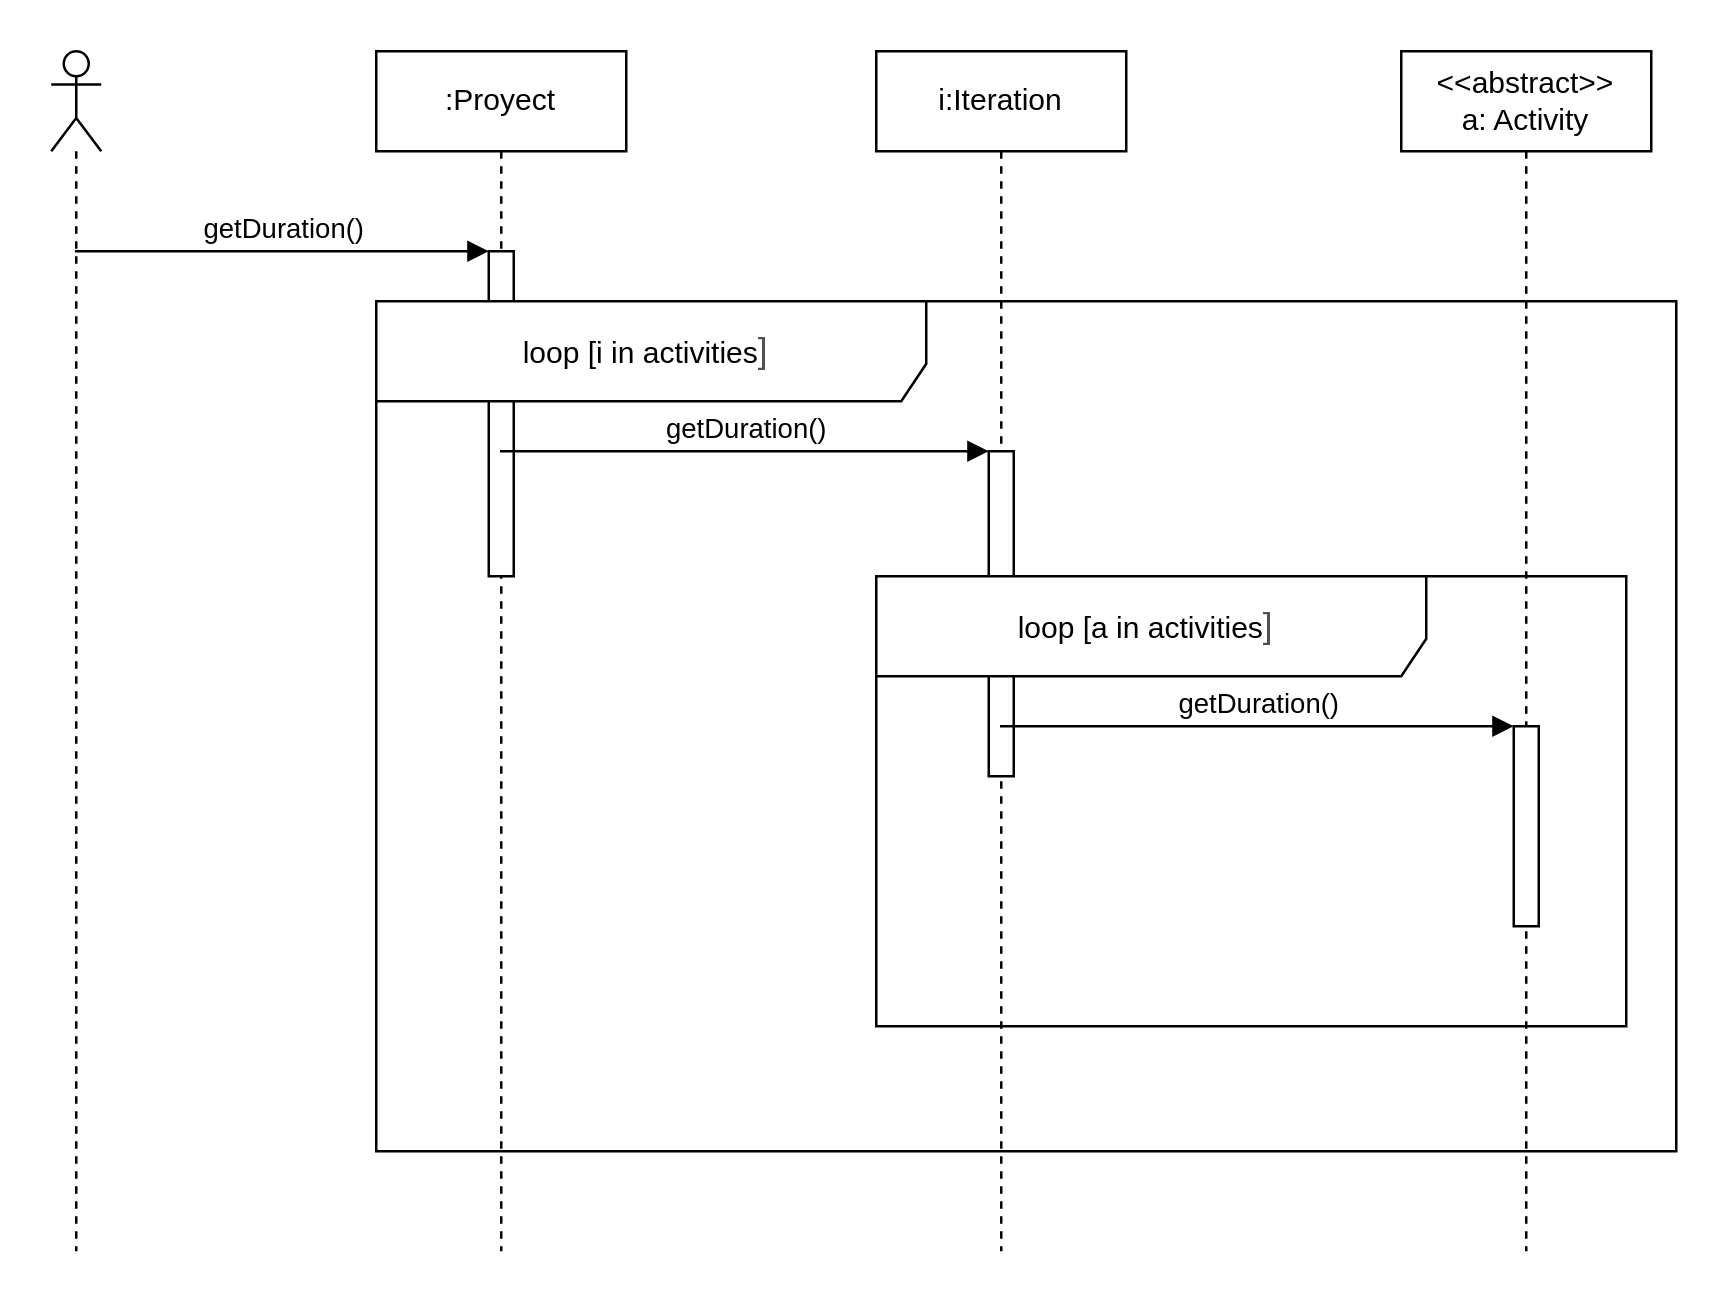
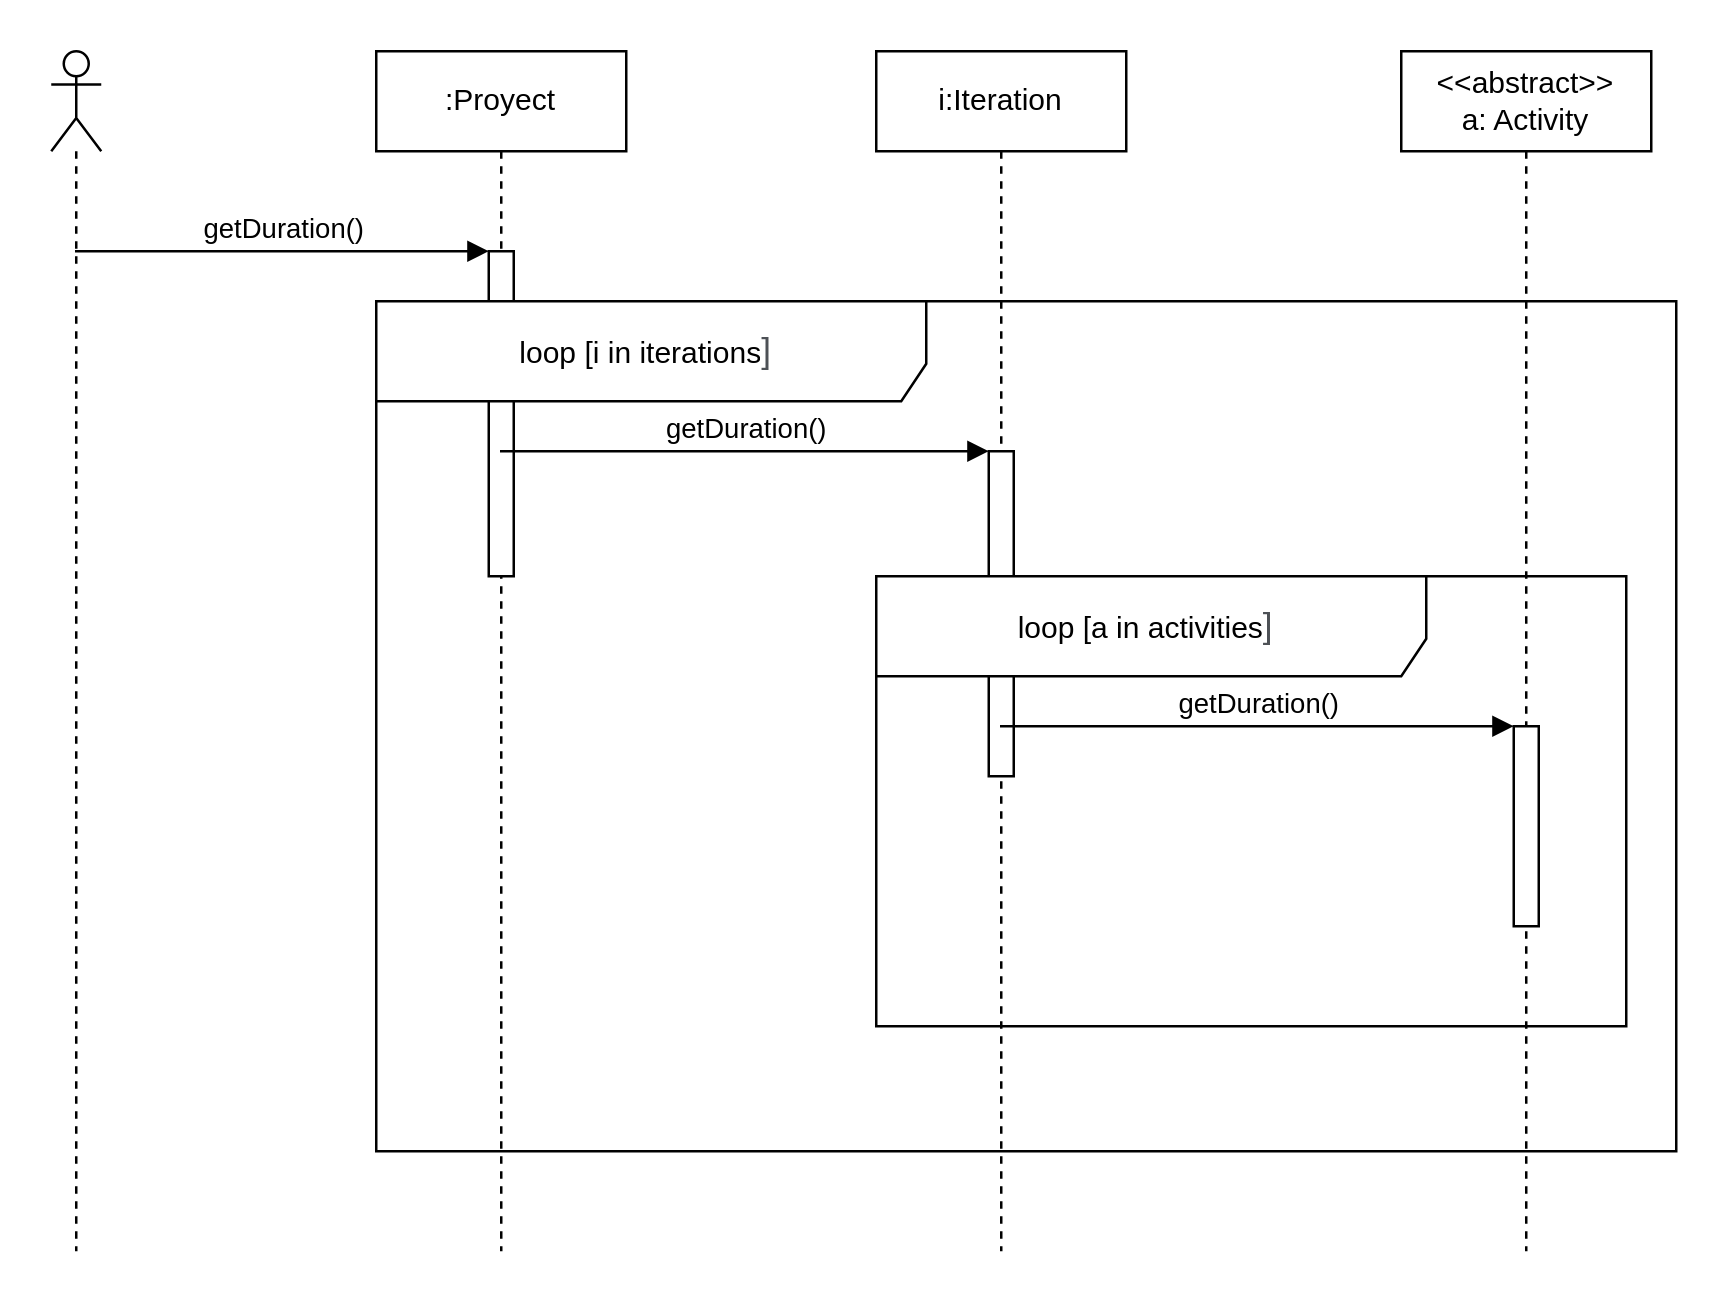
node "loop [i in activities]": label "loop [i in activities]" -> "loop [i in iterations]"
